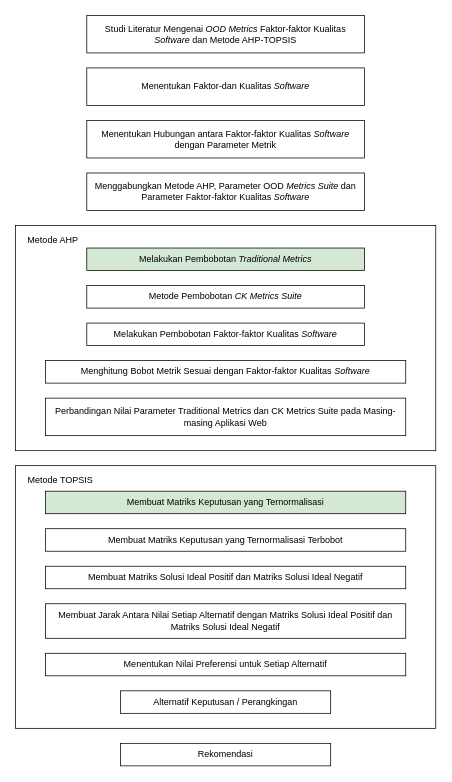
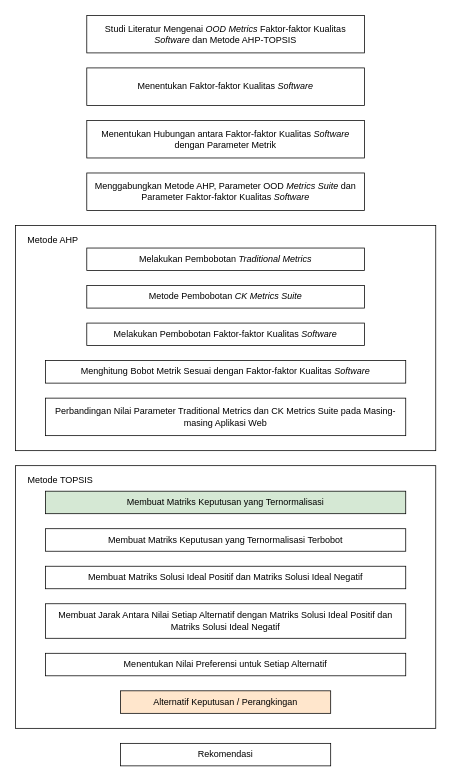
node "Menentukan Faktor-dan Kualitas Software": label "Menentukan Faktor-dan Kualitas Software" -> "Menentukan Faktor-faktor Kualitas Software"
node "Melakukan Pembobotan Traditional Metrics": fillcolor #d5e8d4 -> #ffffff
node "Alternatif Keputusan / Perangkingan": fillcolor #ffffff -> #ffe6cc
